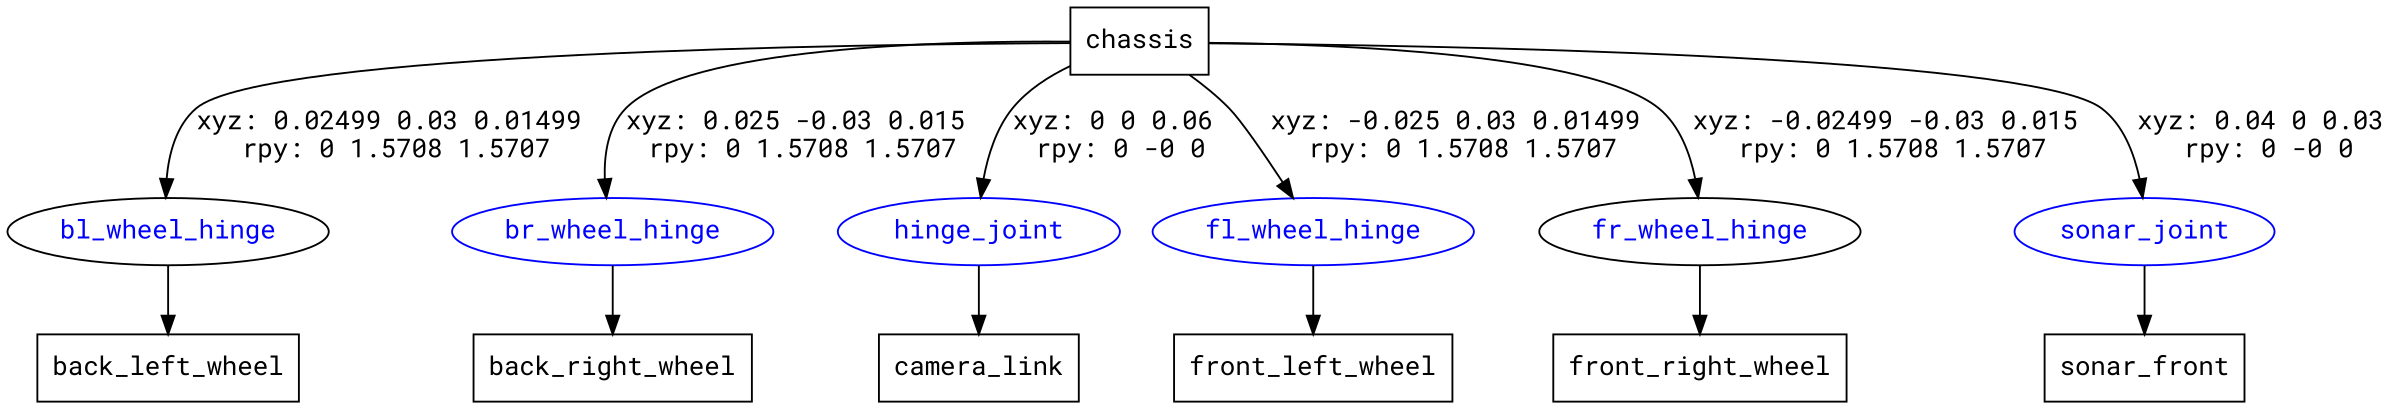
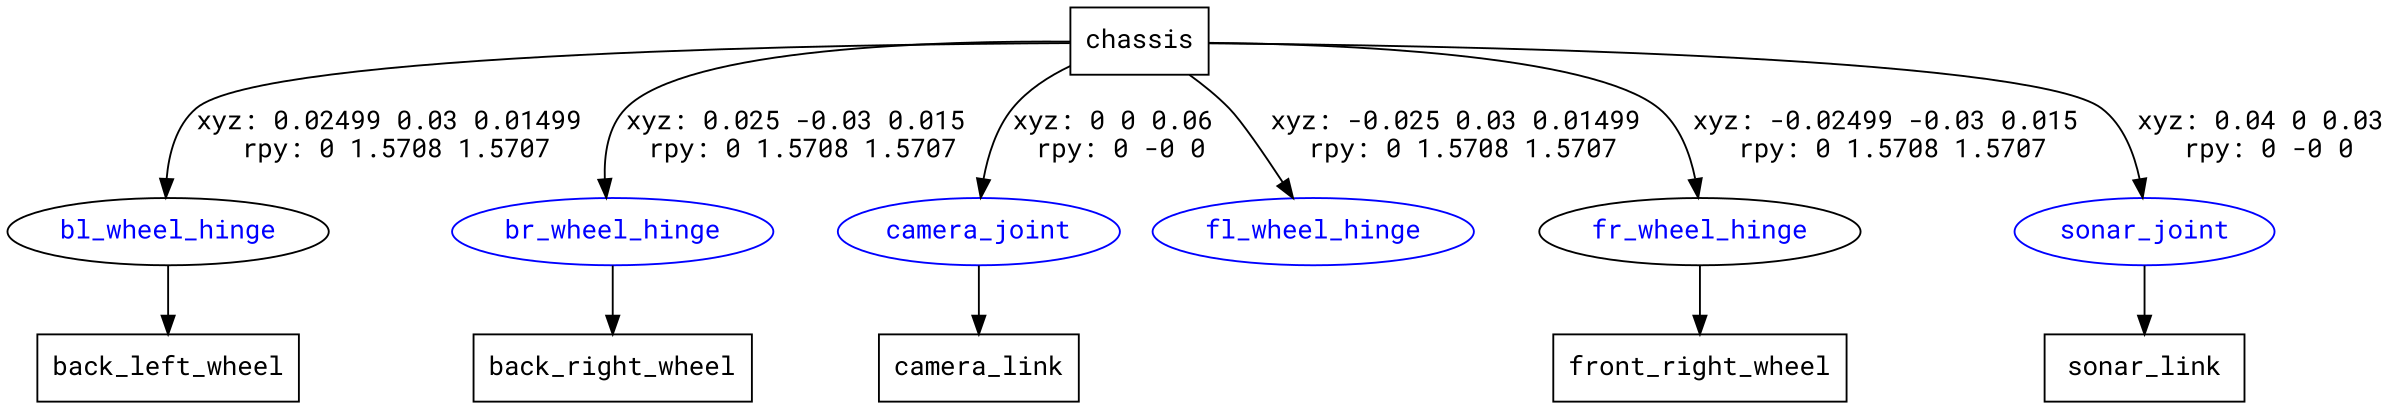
node "hinge_joint": label "hinge_joint" -> "camera_joint"
node "front_left_wheel": removed
node "sonar_front": label "sonar_front" -> "sonar_link"
